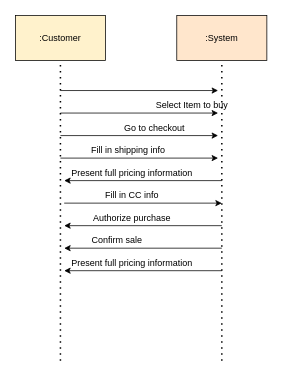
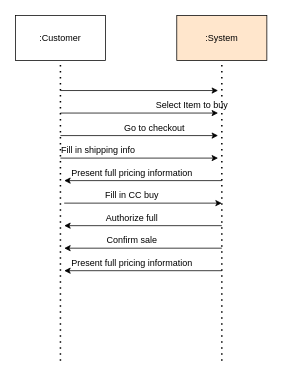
node ":Customer": fillcolor #fff2cc -> #ffffff
node "Fill in shipping info": moved (128, 150) -> (98, 150)
node "Fill in CC info": label "Fill in CC info" -> "Fill in CC buy"
node "Authorize purchase": label "Authorize purchase" -> "Authorize full"
node "Confirm sale": moved (117, 240) -> (132, 240)
